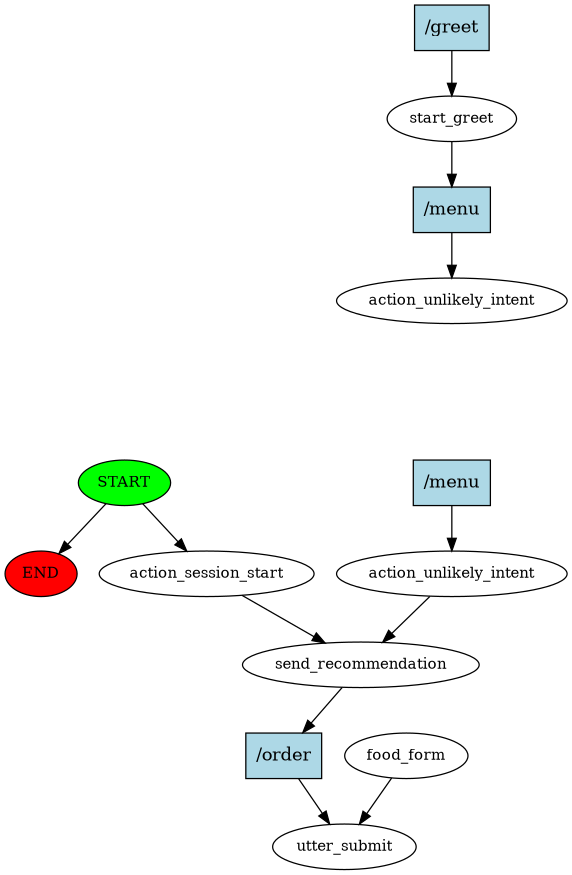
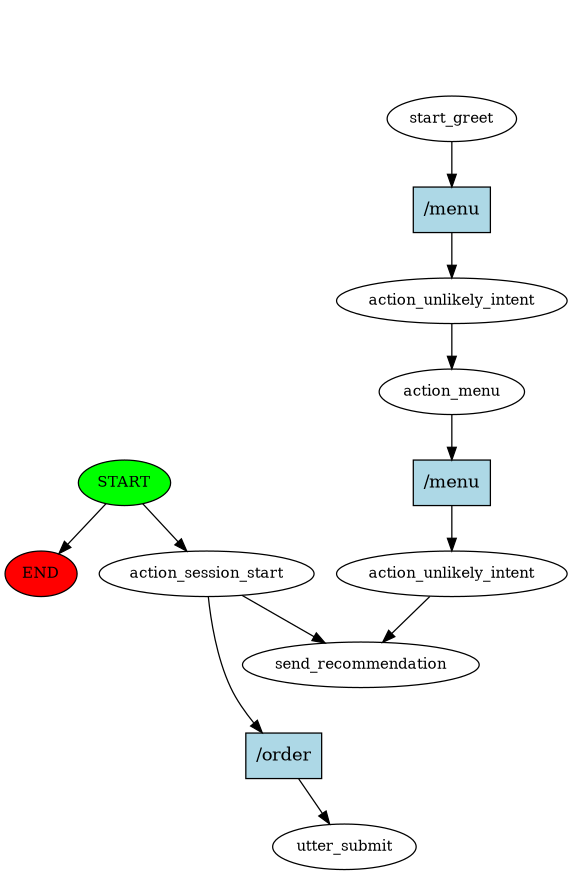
node "/greet": removed
node "action_menu": added
edge "send_recommendation" -> "/order": now "action_session_start" -> "/order"
node "food_form": removed
